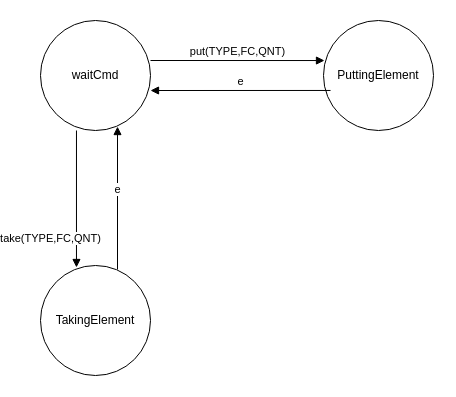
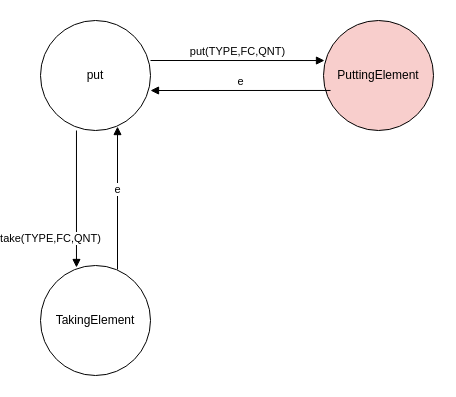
node "waitCmd": label "waitCmd" -> "put"
node "PuttingElement": fillcolor #ffffff -> #f8cecc
